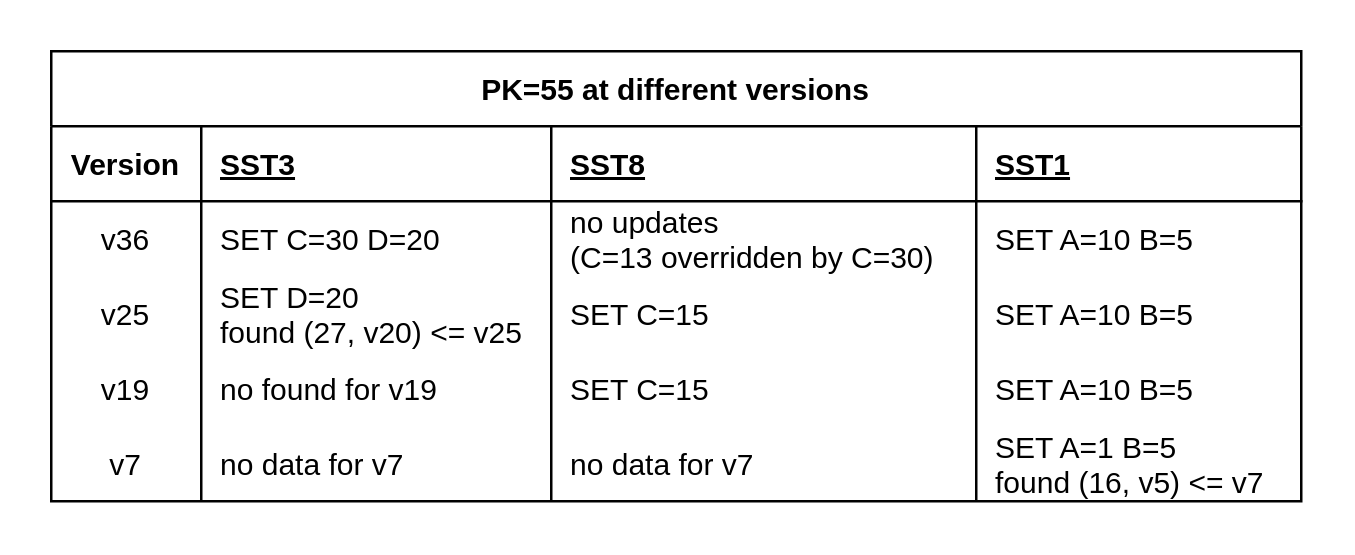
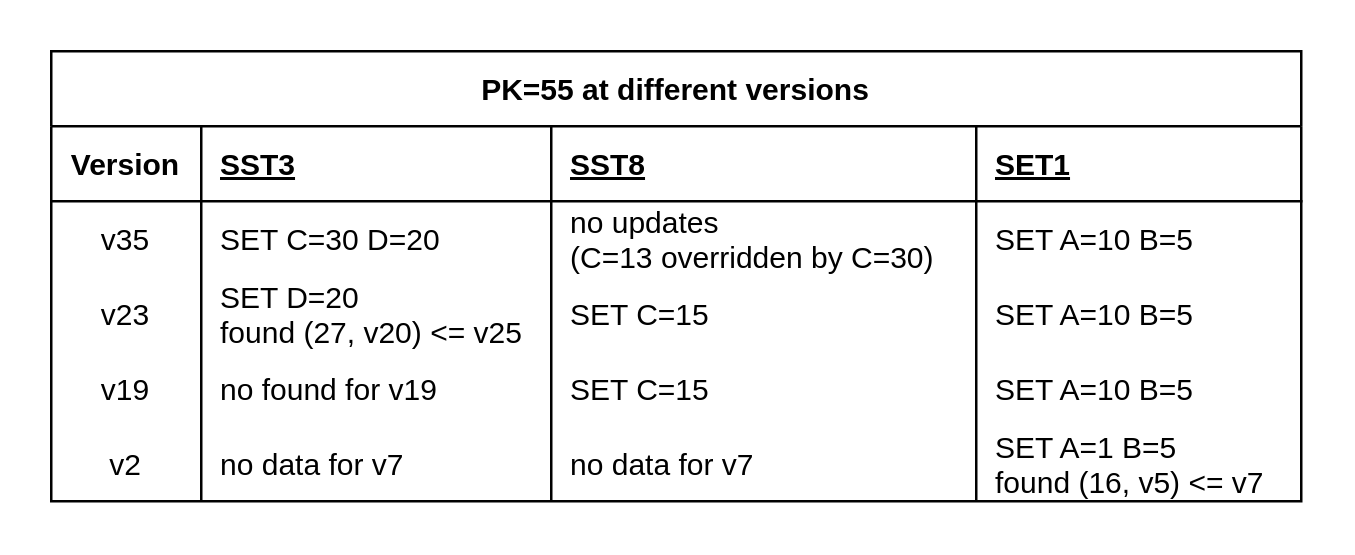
node "SST1": label "SST1" -> "SET1"
node "v36": label "v36" -> "v35"
node "v25": label "v25" -> "v23"
node "v7": label "v7" -> "v2"
